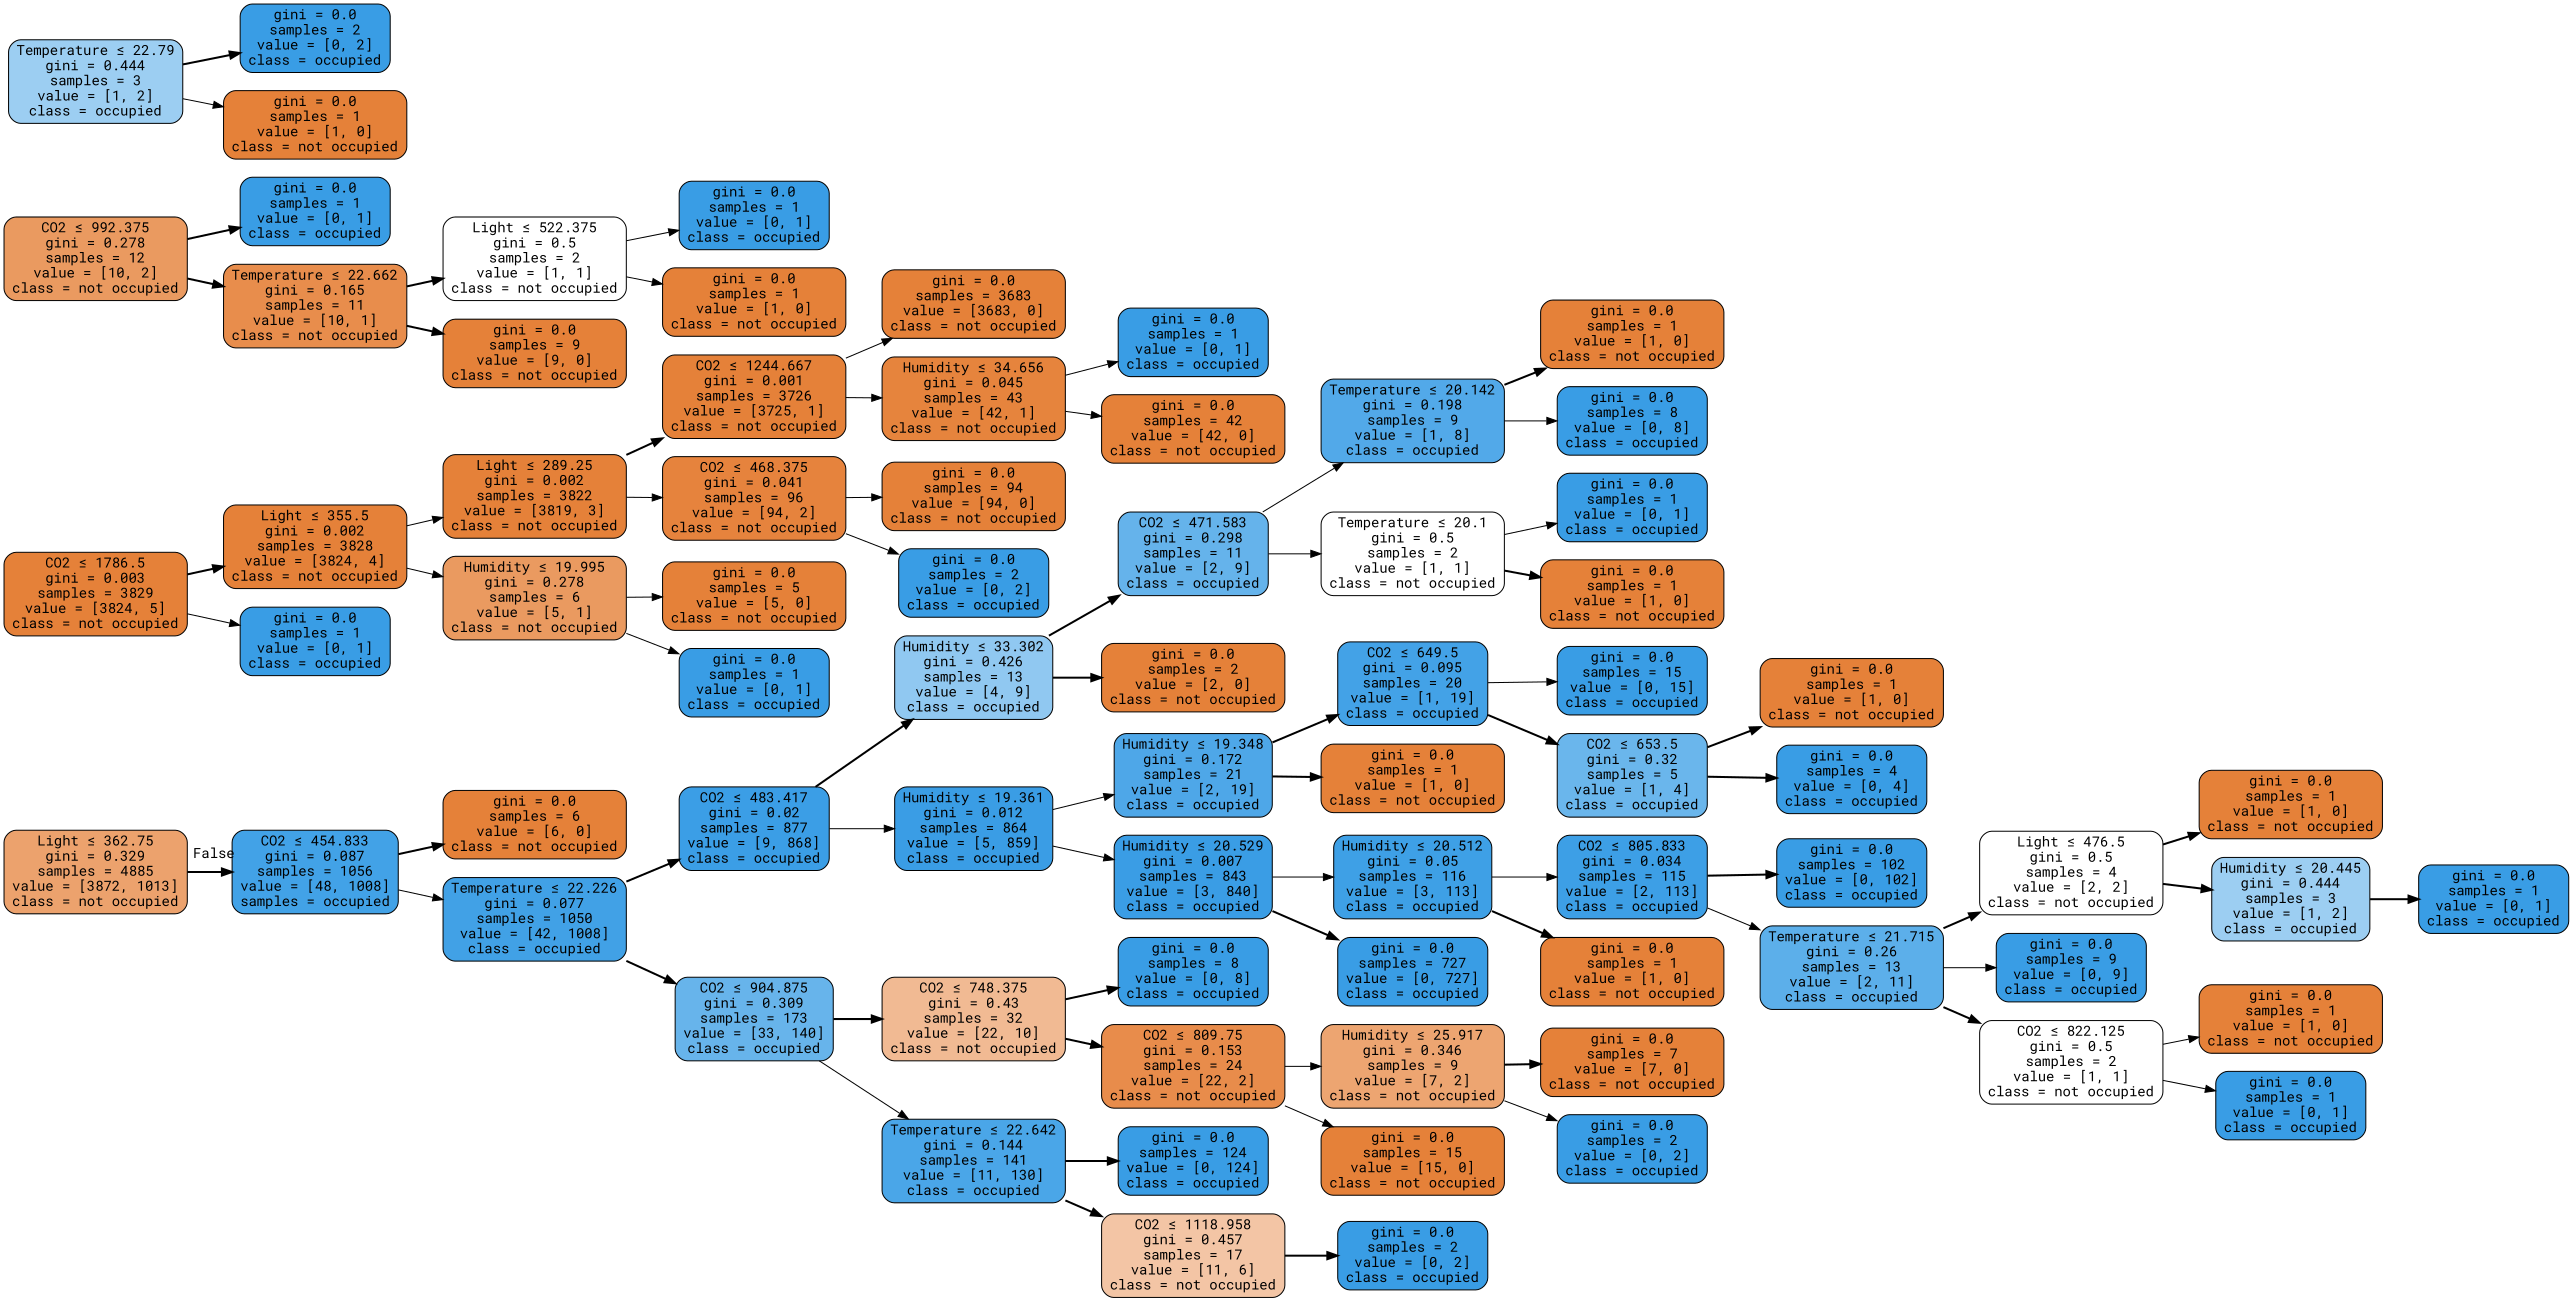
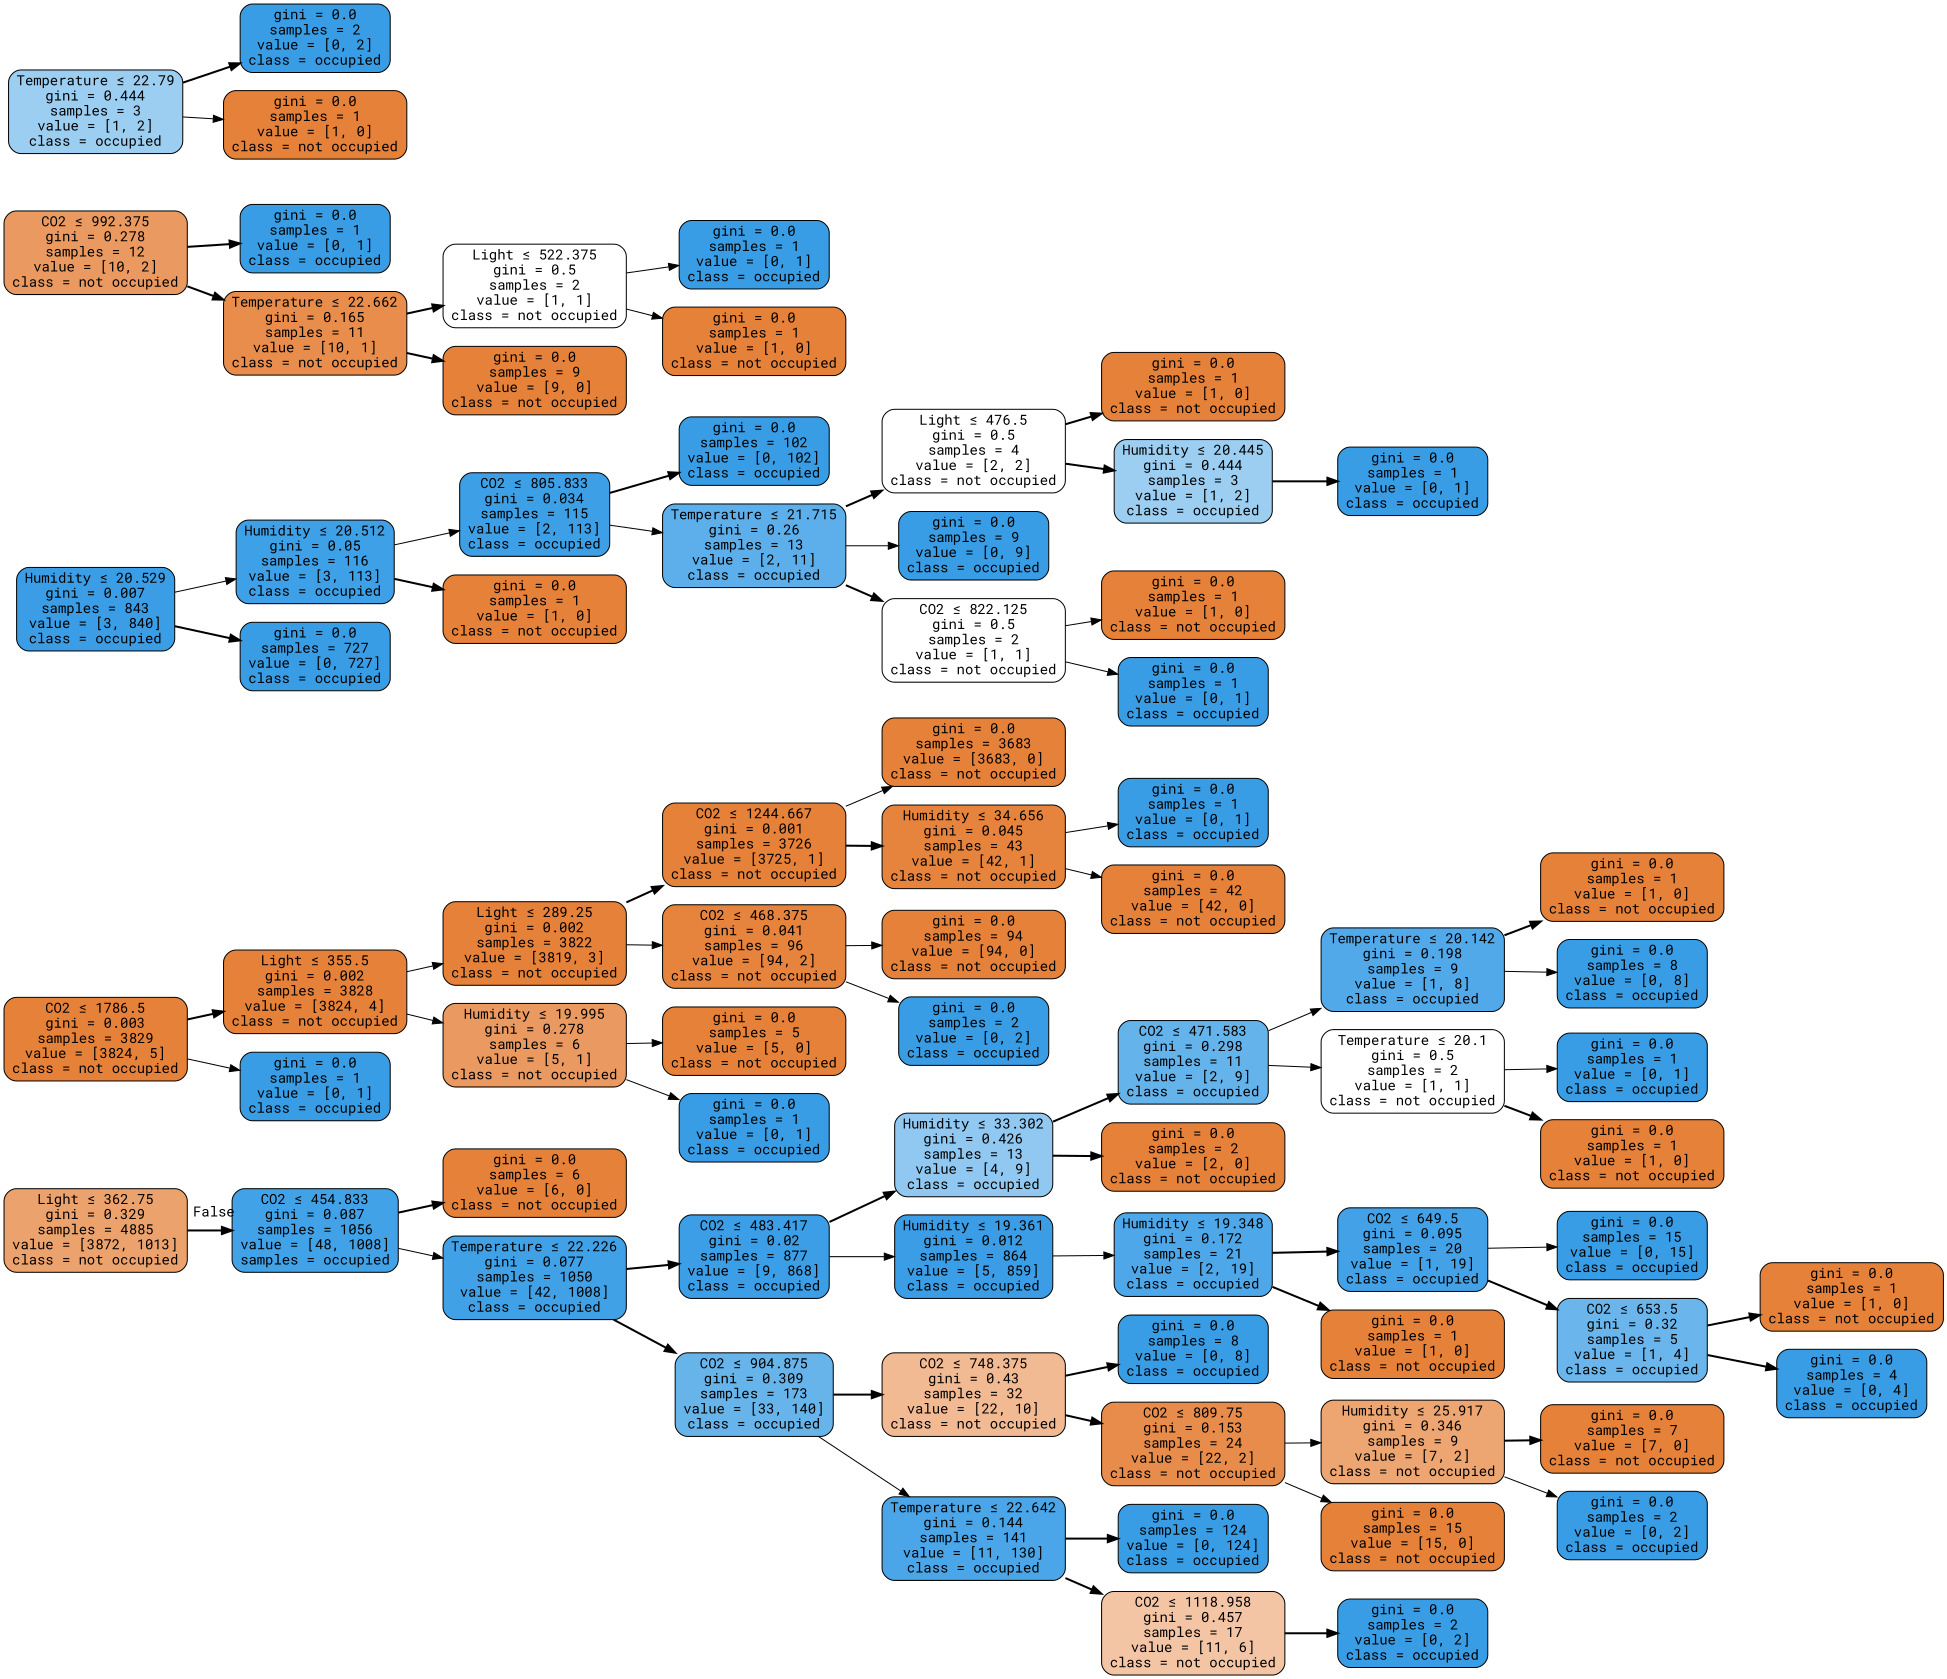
edge "CO2 ≤ 1244.667" -> "Humidity ≤ 34.656": style solid -> bold
edge "Humidity ≤ 19.361" -> "Humidity ≤ 20.529": removed
